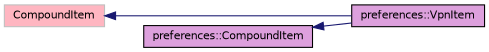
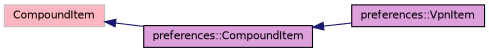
edge "preferences::VpnItem" -> "CompoundItem": now "preferences::CompoundItem" -> "CompoundItem"
